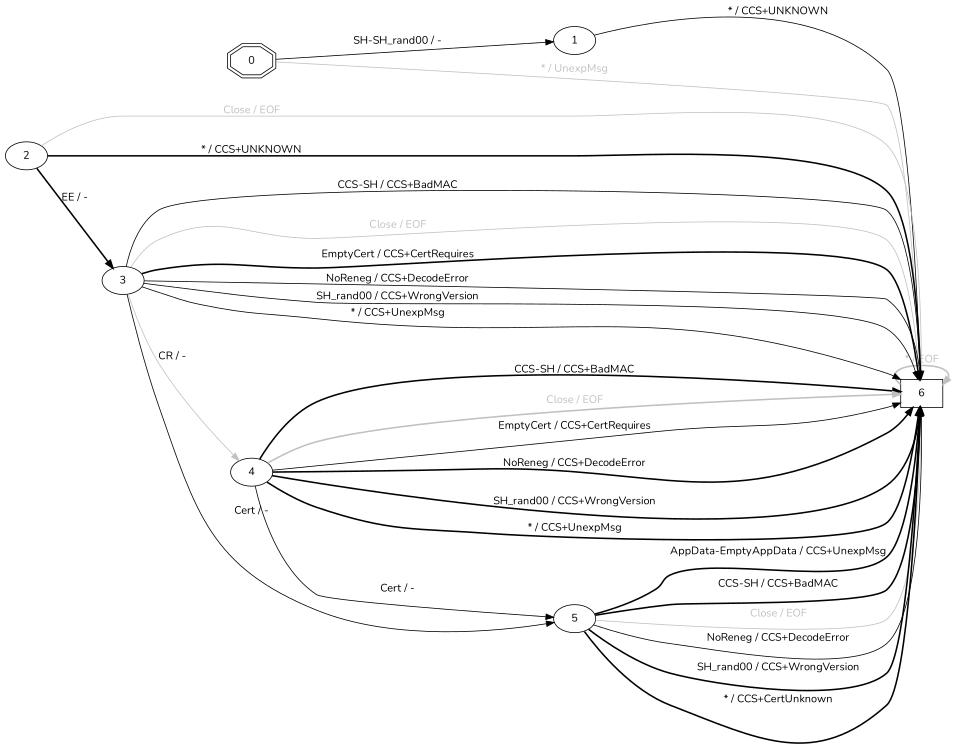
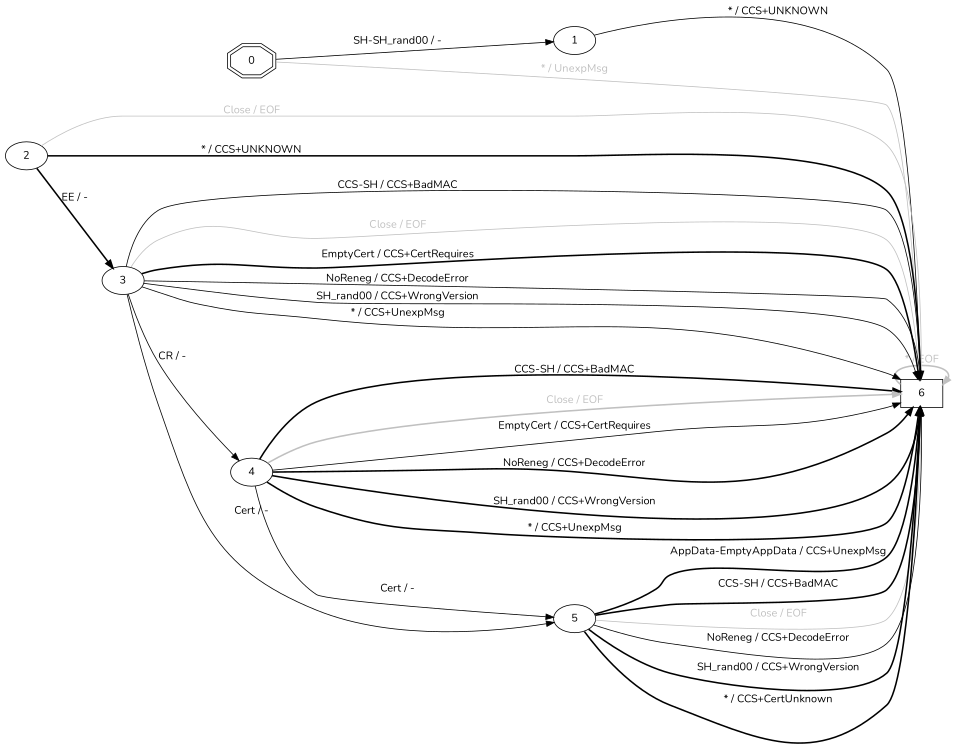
edge "3" -> "4": color grey -> black
